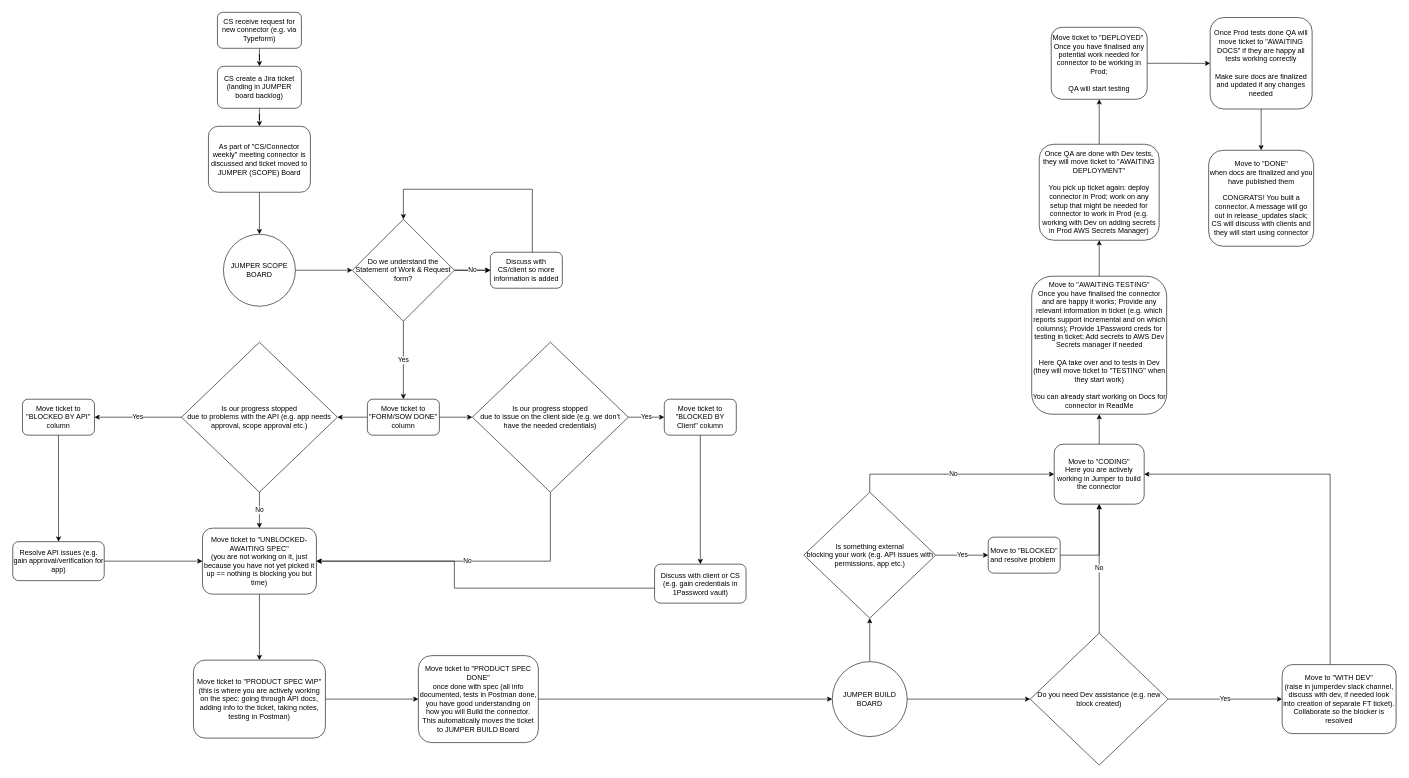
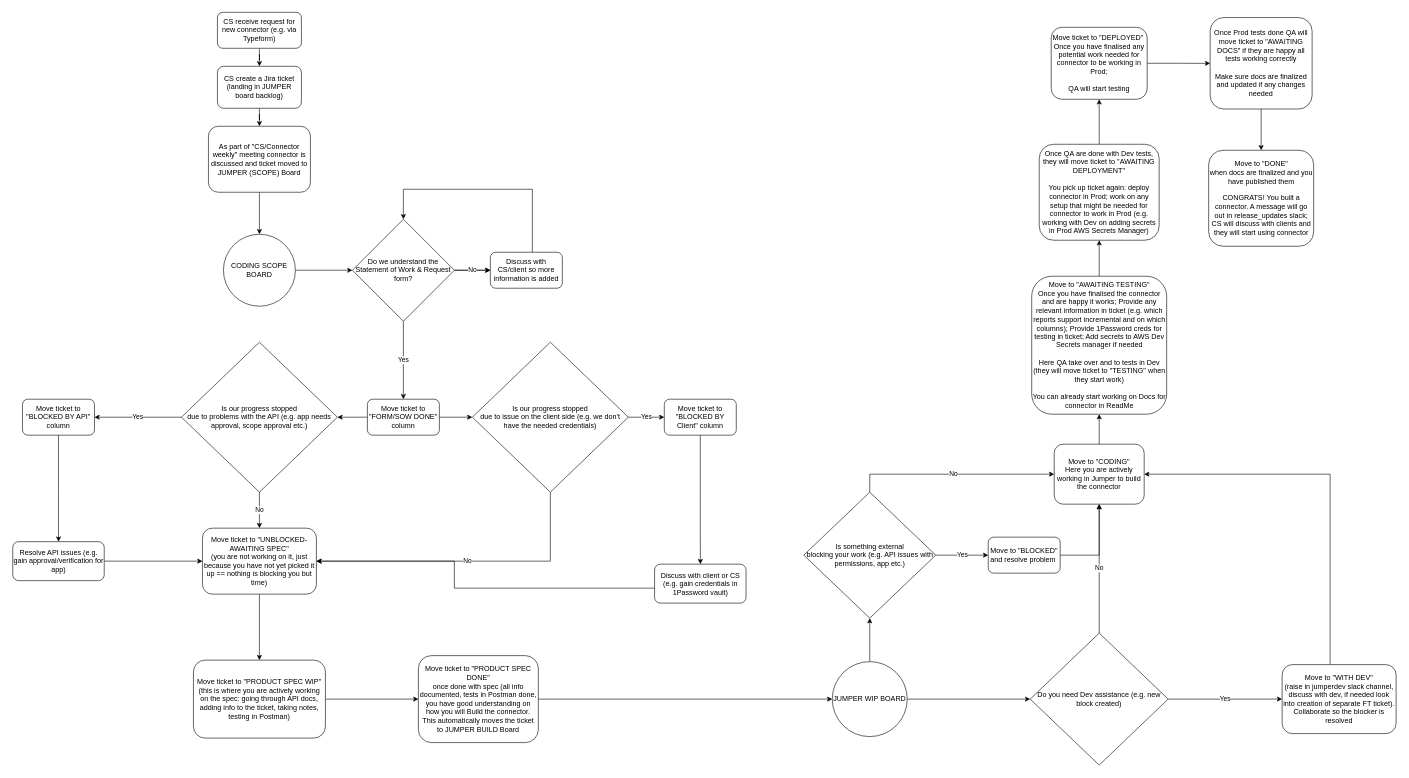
node "JUMPER SCOPE BOARD": label "JUMPER SCOPE BOARD" -> "CODING SCOPE BOARD"
node "JUMPER BUILD BOARD": label "JUMPER BUILD BOARD" -> "JUMPER WIP BOARD"
